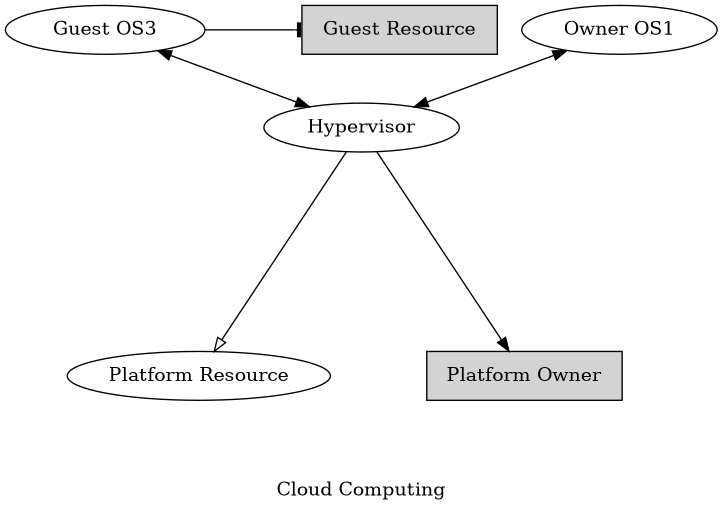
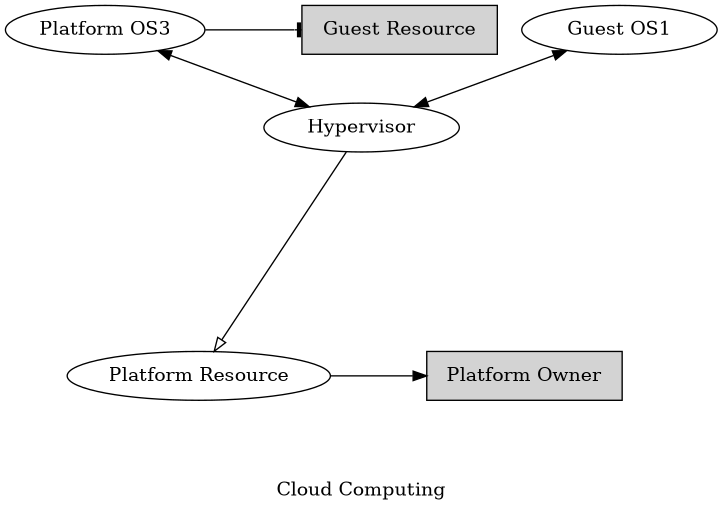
node "Guest OS3": label "Guest OS3" -> "Platform OS3"
node "Owner OS1": label "Owner OS1" -> "Guest OS1"
edge "Hypervisor" -> "Platform Owner": now "Platform Resource" -> "Platform Owner"
